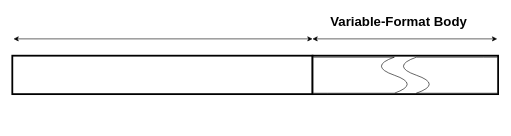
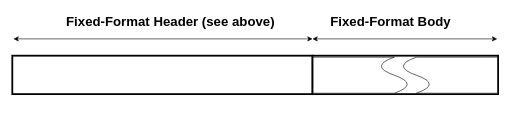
node "Fixed-Format Header (see above)": added
node "Variable-Format Body": label "Variable-Format Body" -> "Fixed-Format Body"
